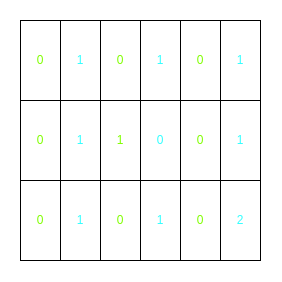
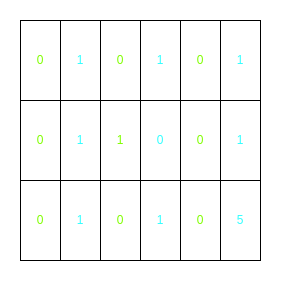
node "2": label "2" -> "5"
